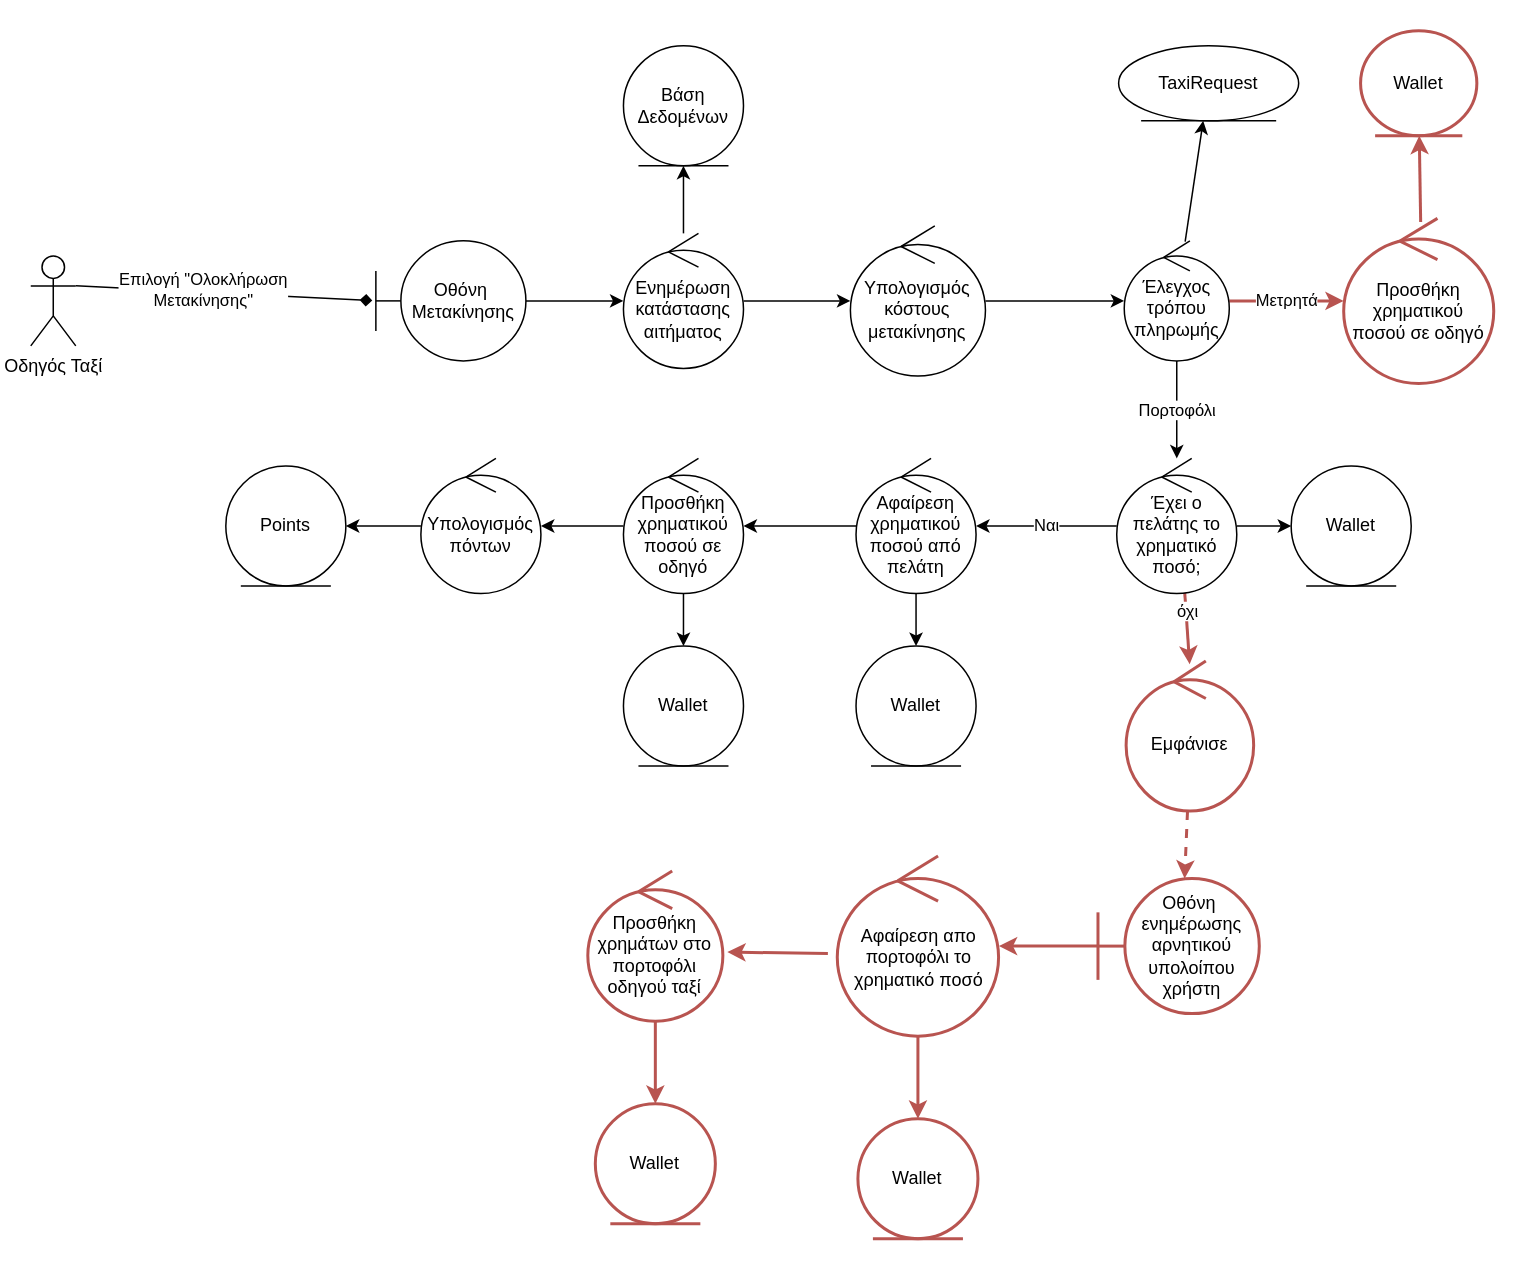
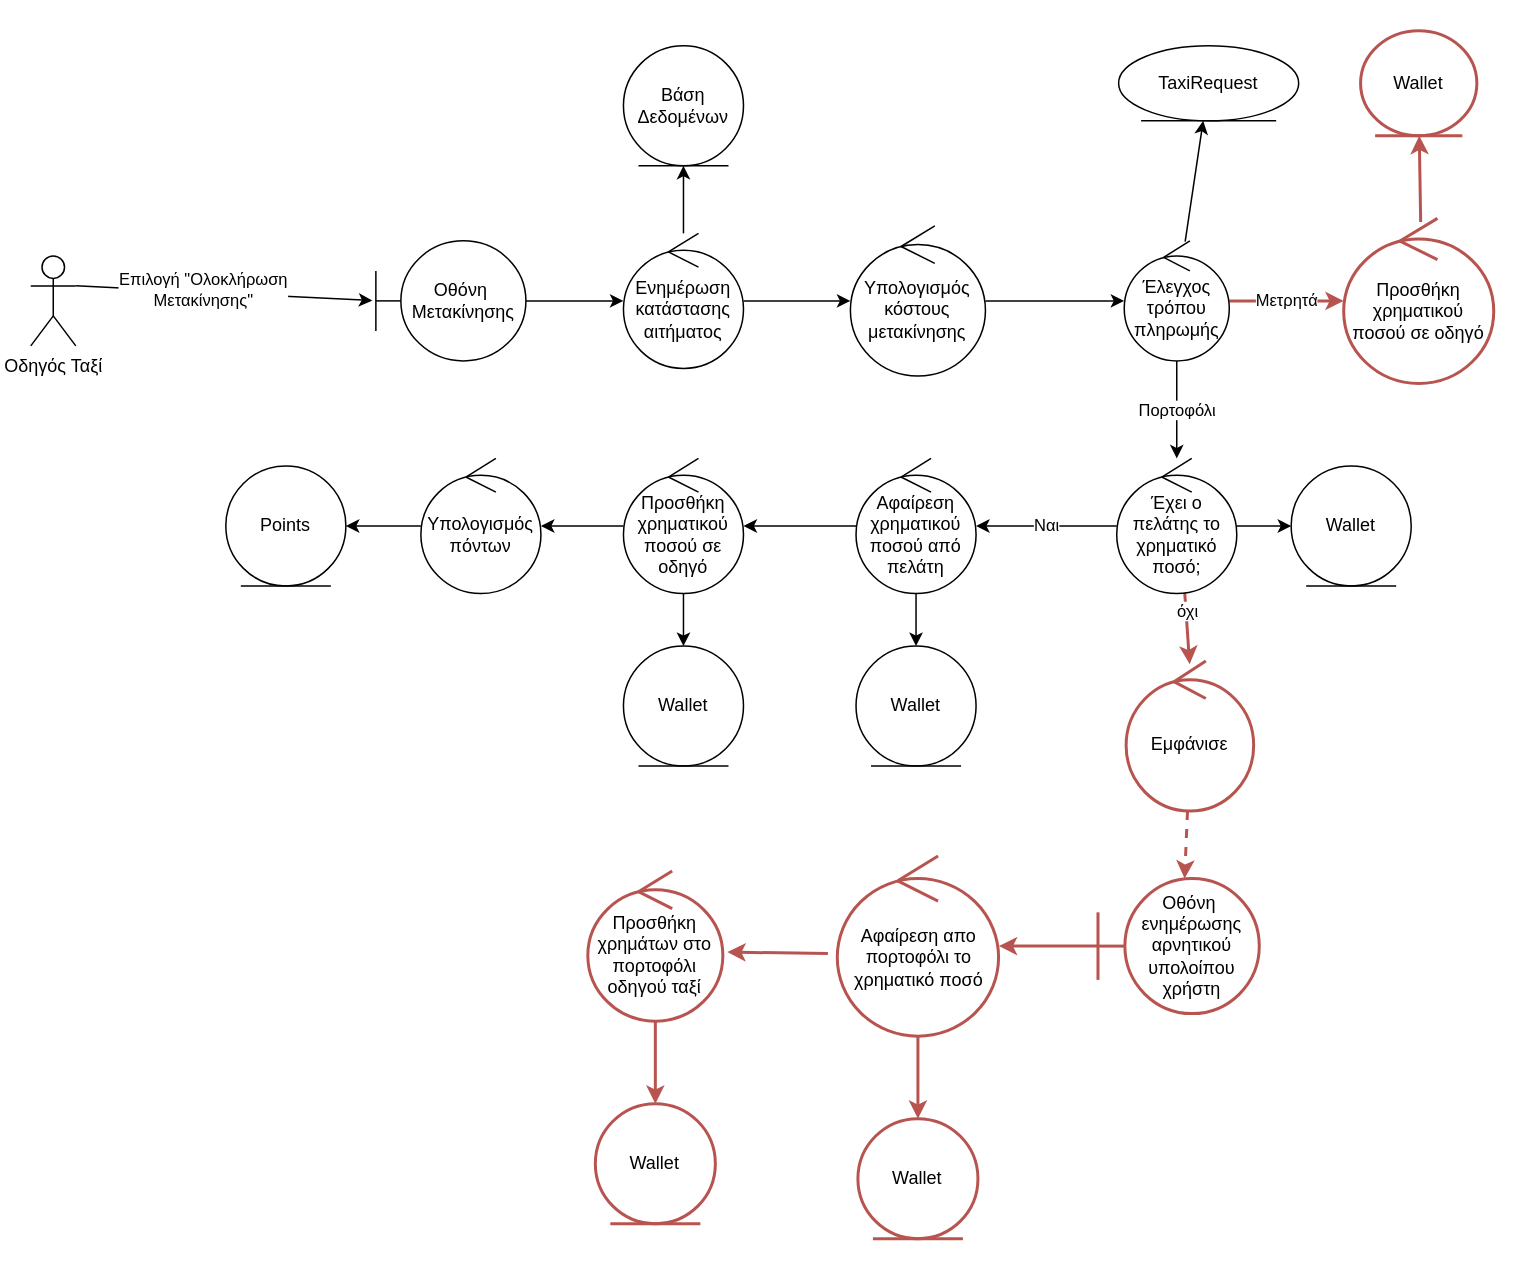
edge "Οδηγός Ταξί" -> "Οθόνη Μετακίνησης": arrowhead diamond -> classic
